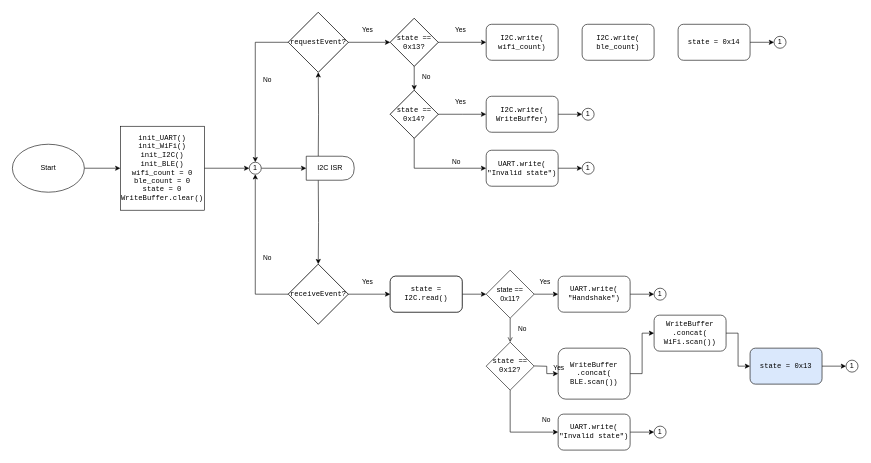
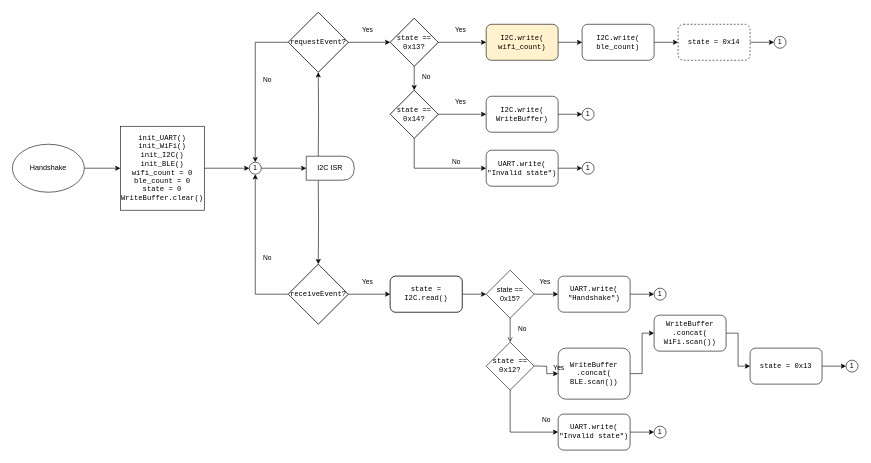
node "I2C.write( wifi_count)": fillcolor #ffffff -> #fff2cc
edge "I2C.write( wifi_count)" -> "I2C.write( ble_count)": added
edge "I2C.write( ble_count)" -> "state = 0x14": added
node "state = 0x14": style solid -> dashed
node "Start": label "Start" -> "Handshake"
node "state == 0x11?": label "state == 0x11?" -> "state == 0x15?"
node "state = 0x13": fillcolor #dae8fc -> #ffffff
